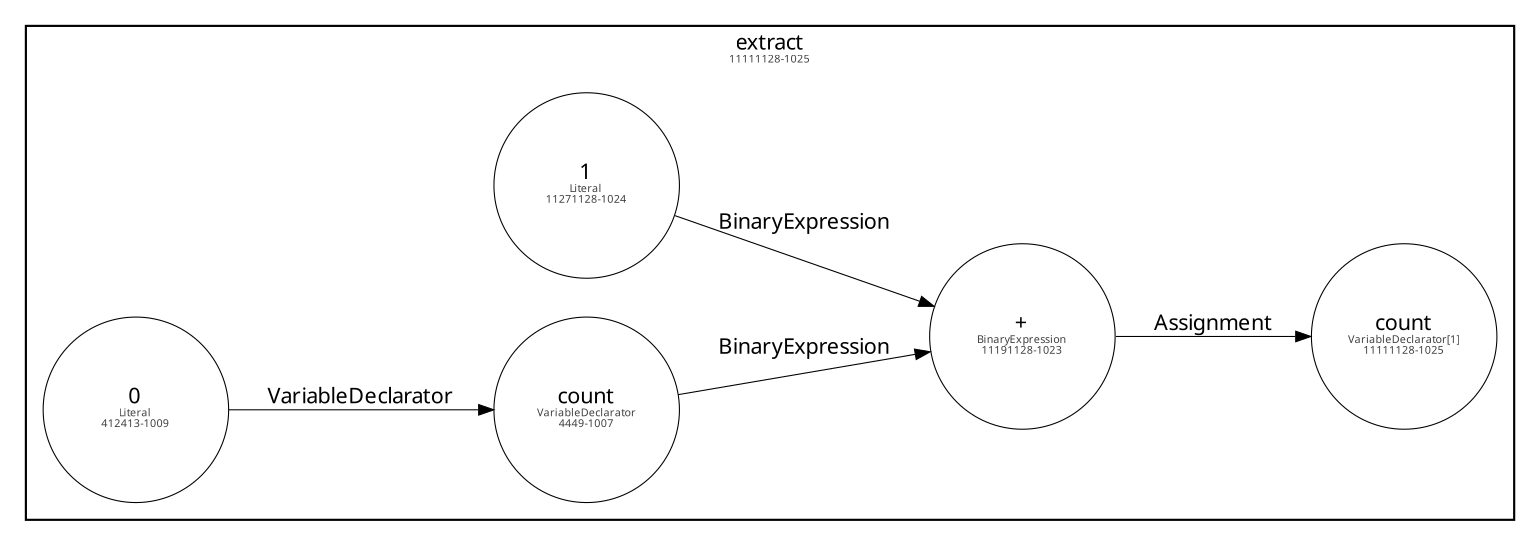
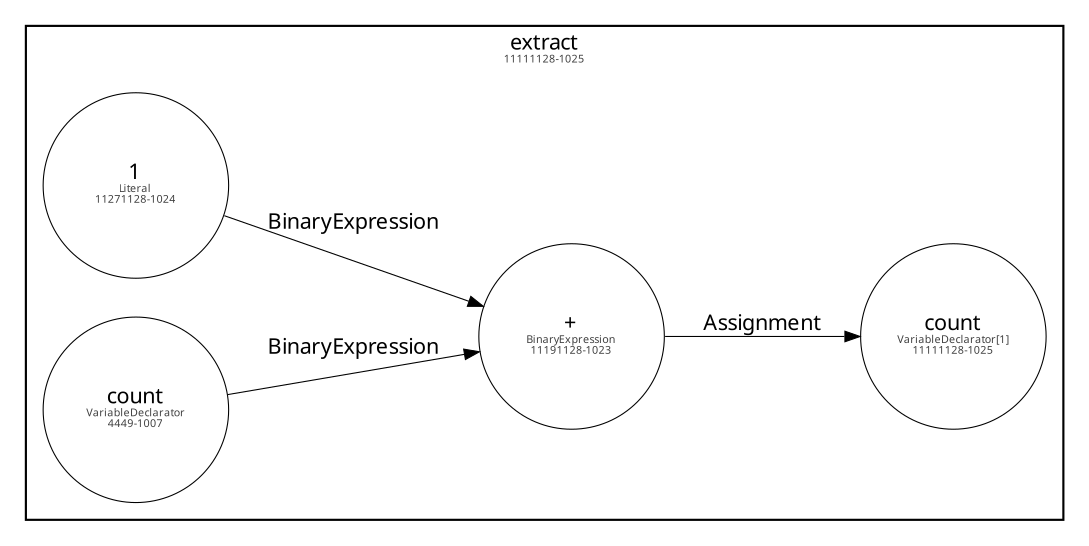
node "0": removed
